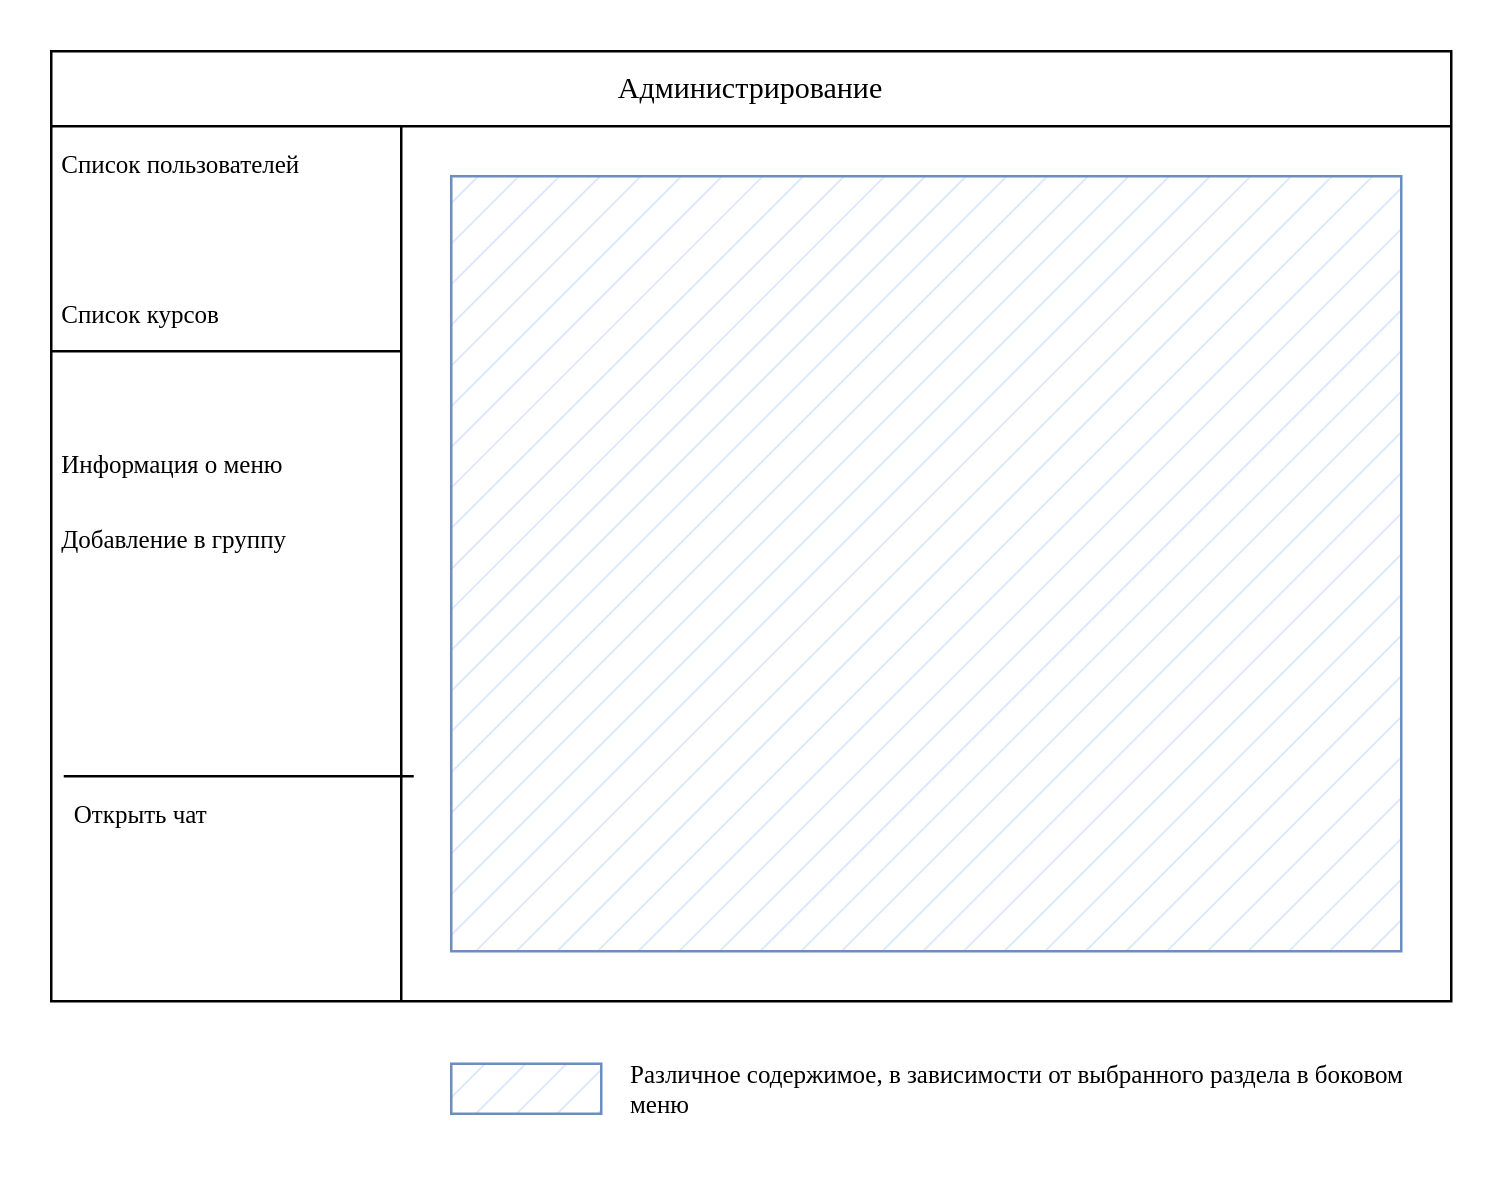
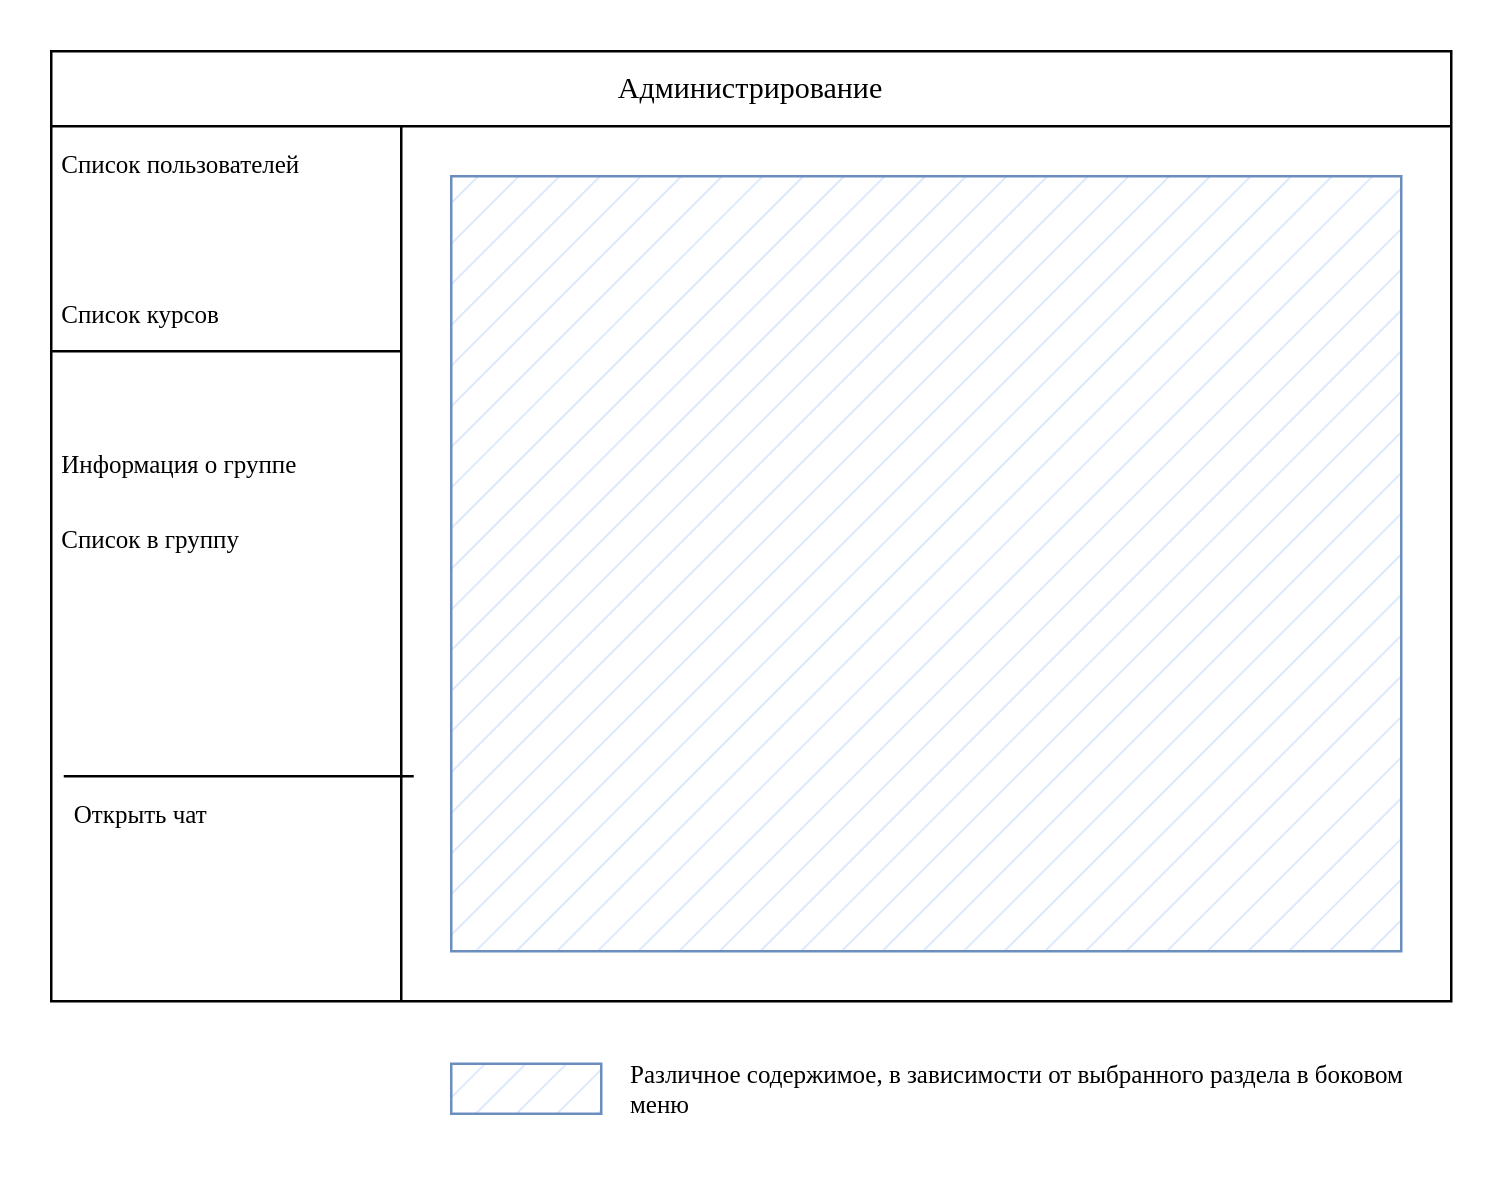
node "Информация о меню": label "Информация о меню" -> "Информация о группе"
node "Добавление в группу": label "Добавление в группу" -> "Список в группу"
